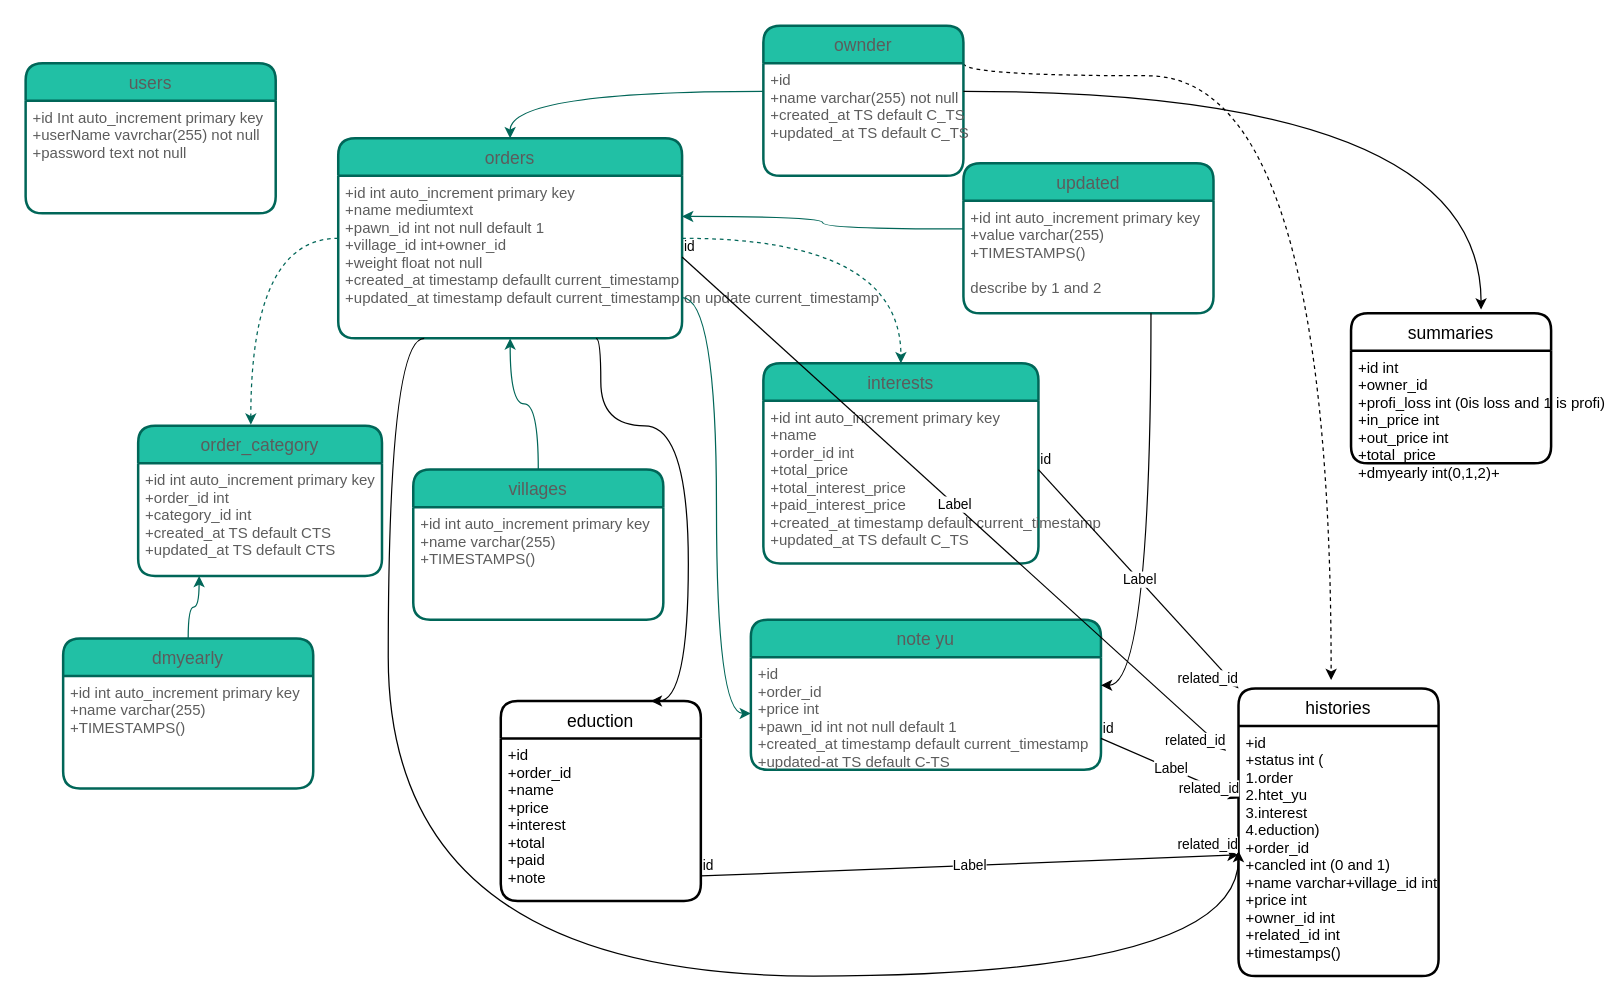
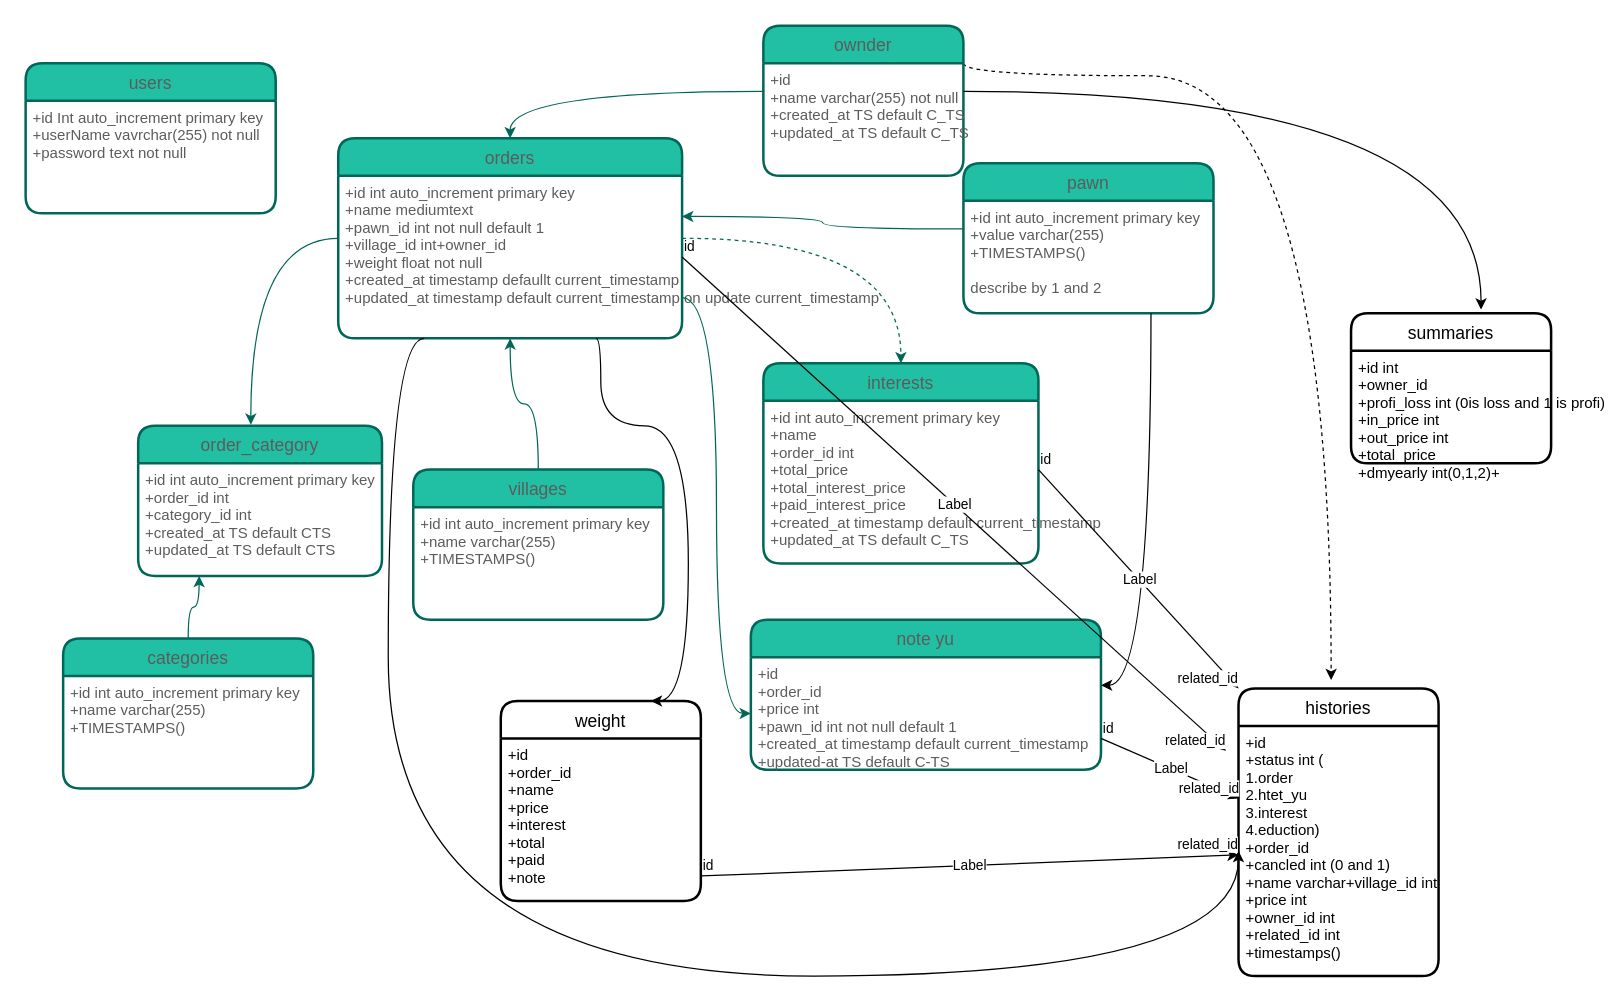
node "updated": label "updated" -> "pawn"
edge "orders" -> "order_category": style dashed -> solid
node "dmyearly": label "dmyearly" -> "categories"
node "eduction": label "eduction" -> "weight"
